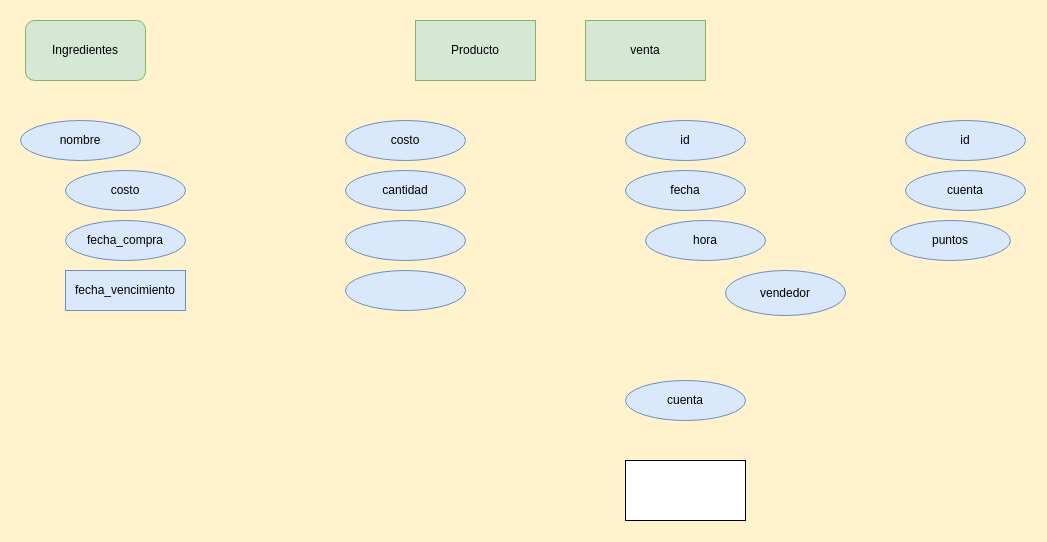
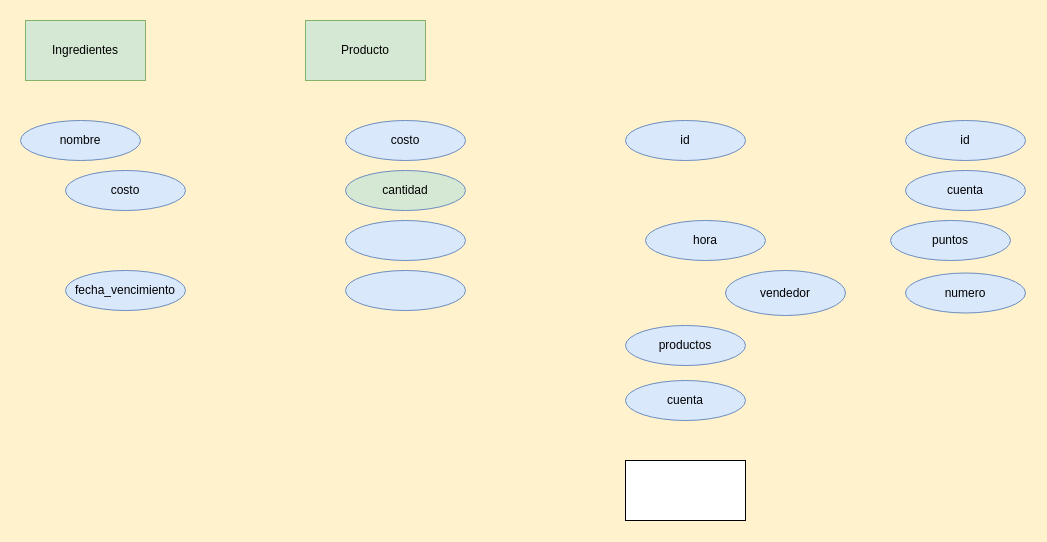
node "Ingredientes": shape rounded rectangle -> rectangle
node "Producto": moved (476, 51) -> (366, 51)
node "venta": removed
node "cantidad": fillcolor #dae8fc -> #d5e8d4
node "fecha": removed
node "fecha_compra": removed
node "fecha_vencimiento": shape rectangle -> ellipse
node "numero": added
node "productos": added
